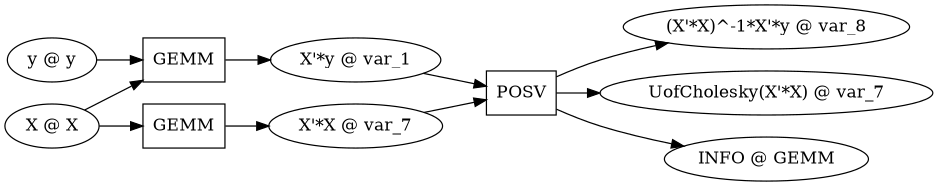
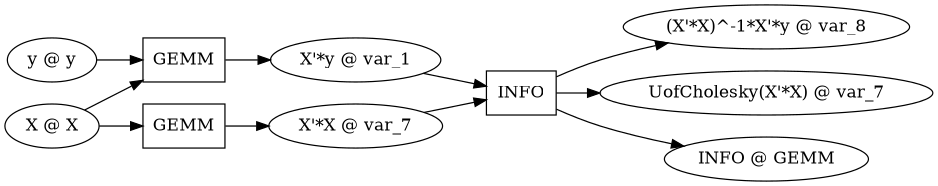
node "POSV": label "POSV" -> "INFO"
